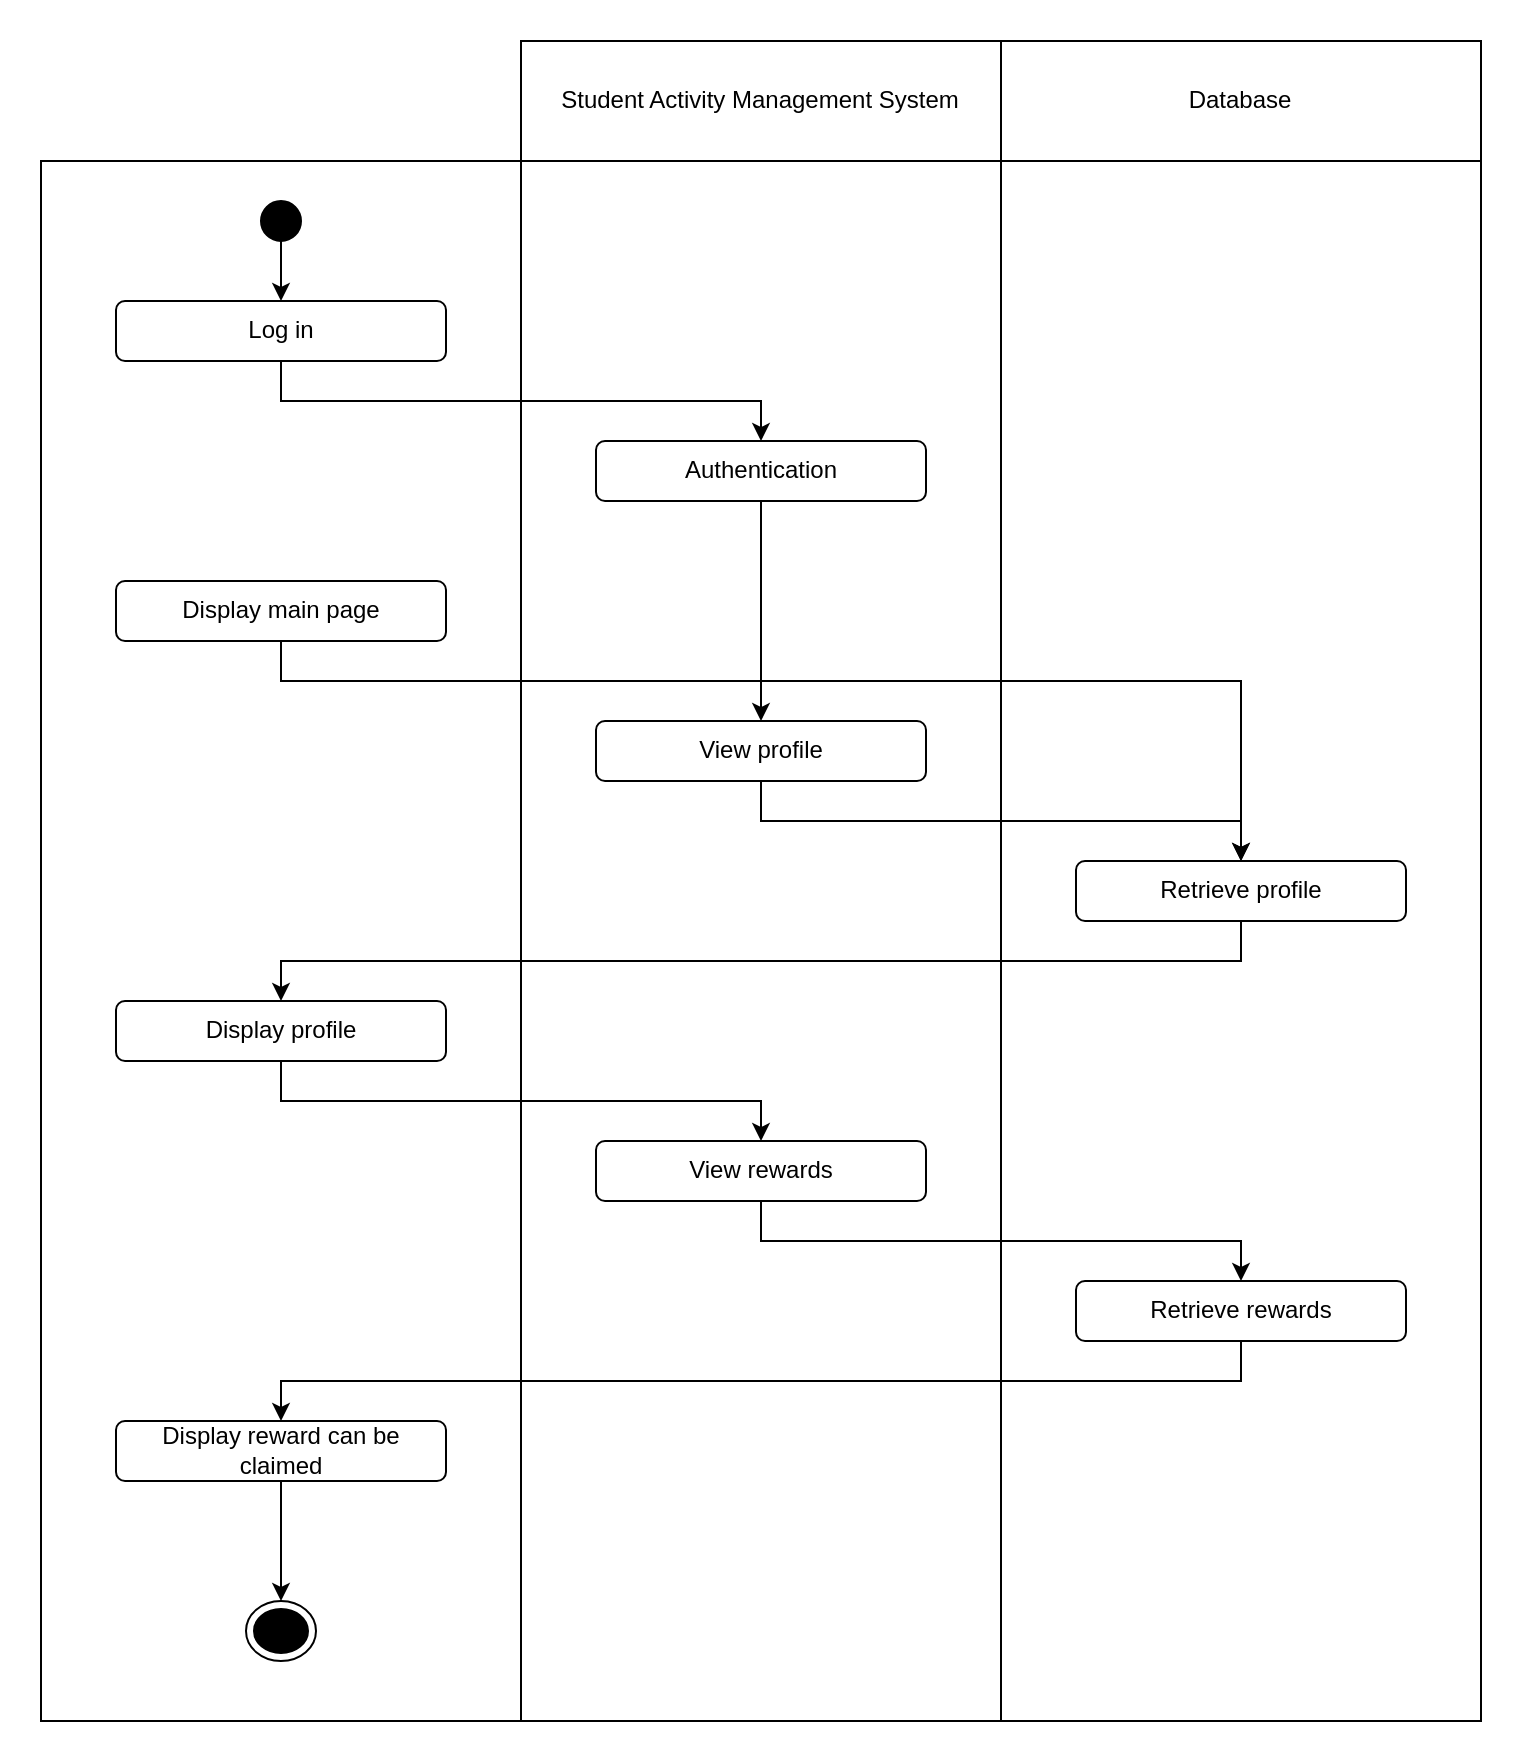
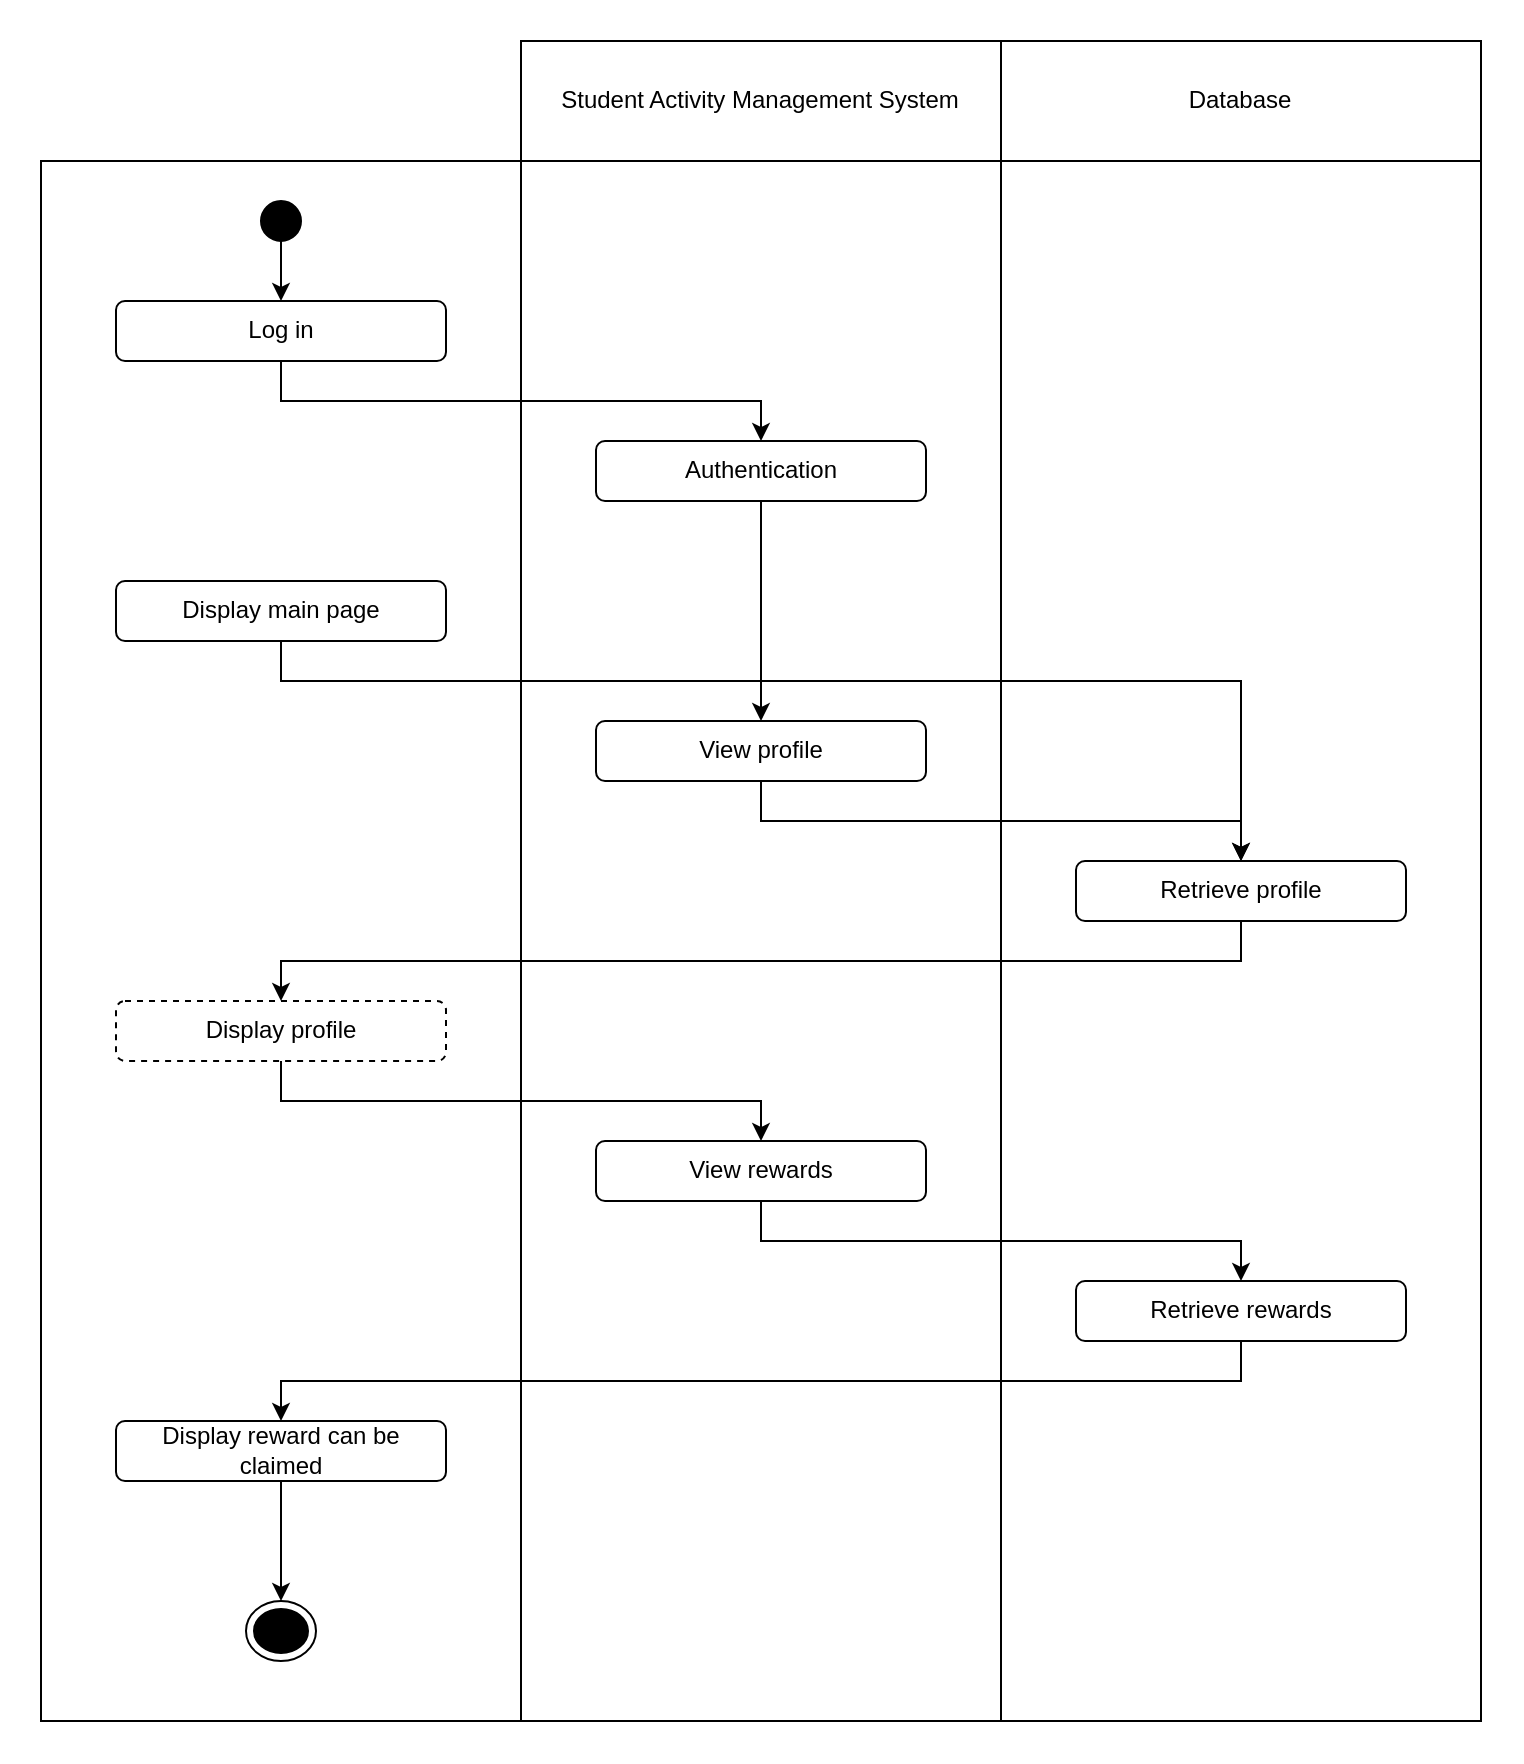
node "Display profile": style solid -> dashed
